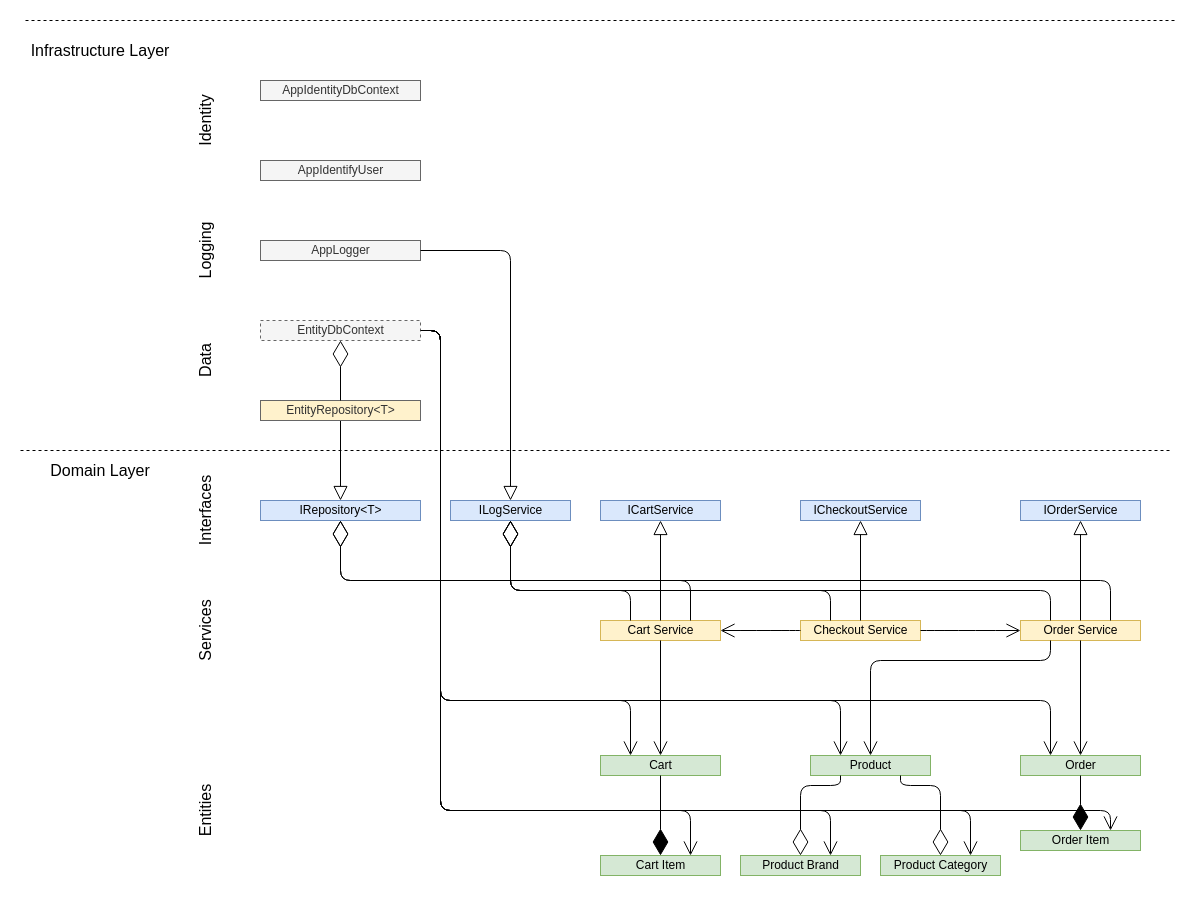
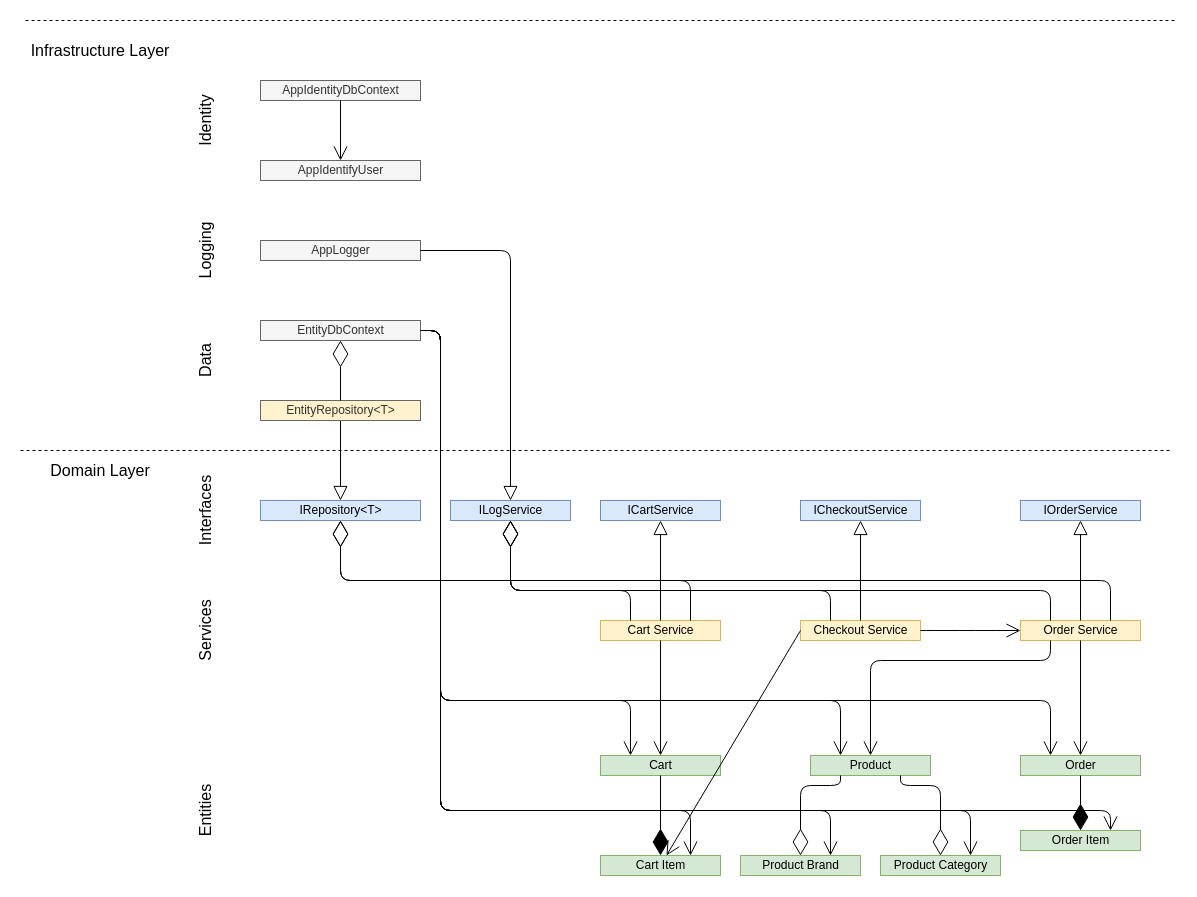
edge "AppIdentityDbContext" -> "AppIdentifyUser": added
node "EntityDbContext": style dashed -> solid
edge "Checkout Service" -> "Cart Service": now "Checkout Service" -> "Cart Item"
